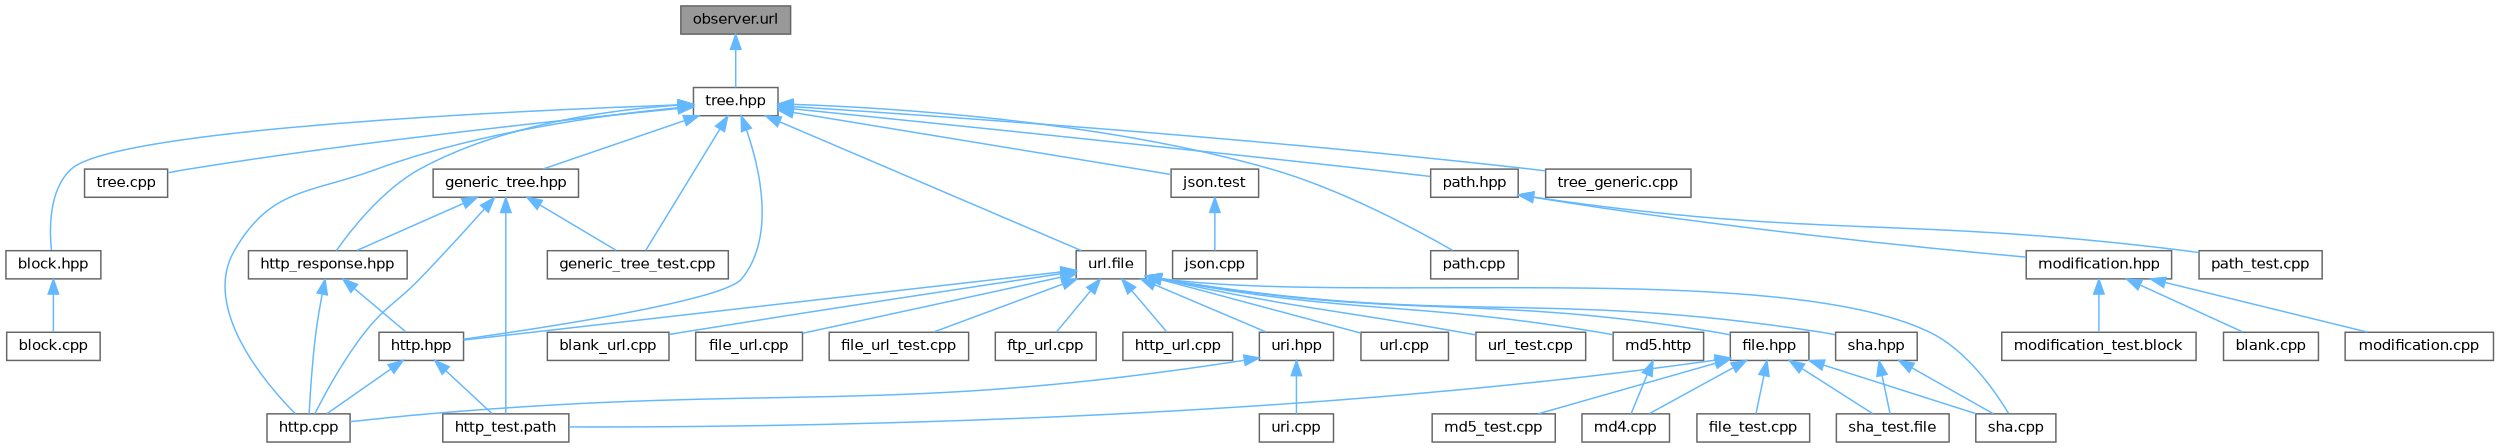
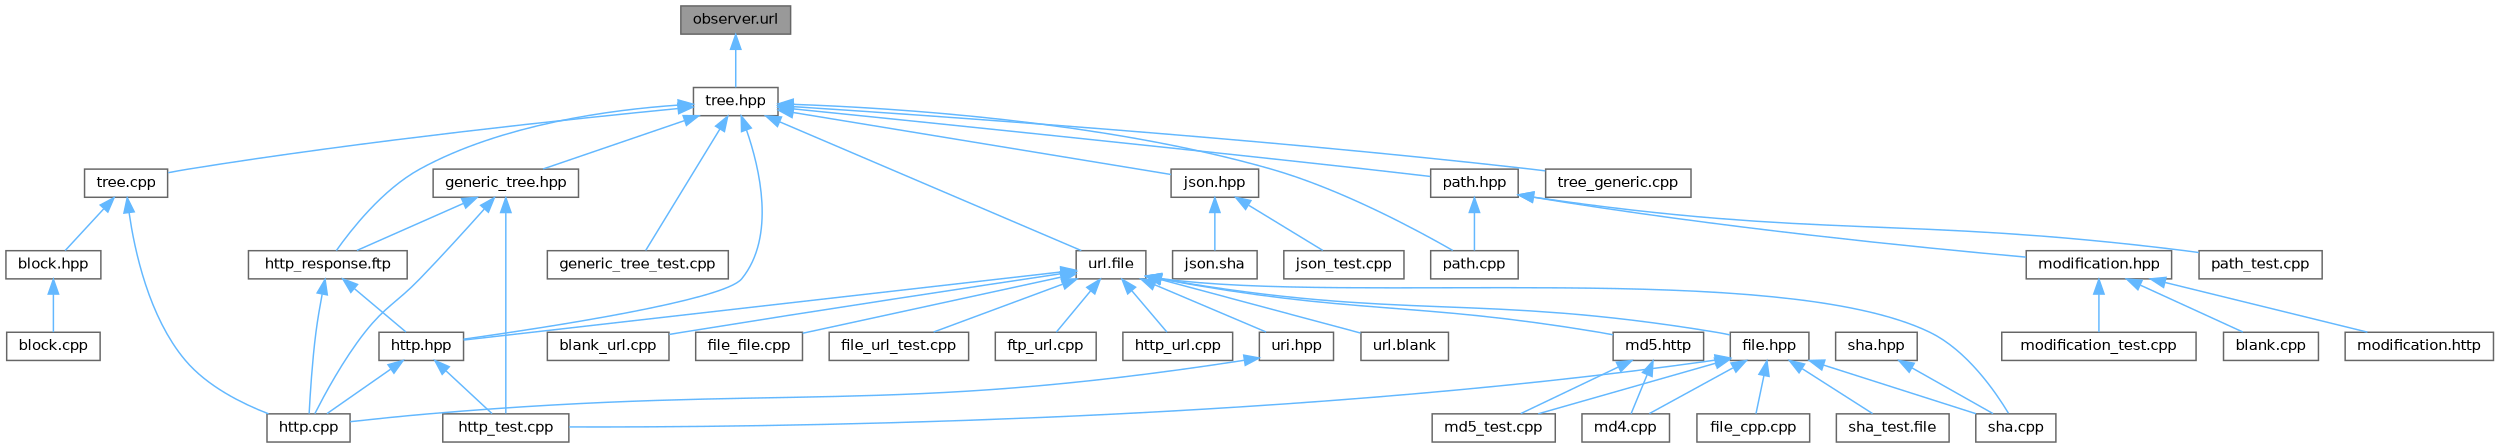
edge "block.hpp" -> "tree.hpp": now "block.hpp" -> "tree.cpp"
edge "http.cpp" -> "tree.hpp": now "http.cpp" -> "tree.cpp"
node "json.test": label "json.test" -> "json.hpp"
edge "generic_tree_test.cpp" -> "generic_tree.hpp": removed
edge "path.cpp" -> "path.hpp": added
node "http_response.hpp": label "http_response.hpp" -> "http_response.ftp"
node "json.cpp": label "json.cpp" -> "json.sha"
node "json_test.cpp": added
edge "sha.hpp" -> "url.file": removed
node "file_url.cpp": label "file_url.cpp" -> "file_file.cpp"
node "url.cpp": label "url.cpp" -> "url.blank"
node "url_test.cpp": removed
node "modification_test.block": label "modification_test.block" -> "modification_test.cpp"
node "modification.cpp": label "modification.cpp" -> "modification.http"
edge "md5_test.cpp" -> "md5.http": added
edge "sha_test.file" -> "sha.hpp": removed
node "http_test.path": label "http_test.path" -> "http_test.cpp"
node "uri.cpp": removed
node "file_test.cpp": label "file_test.cpp" -> "file_cpp.cpp"
